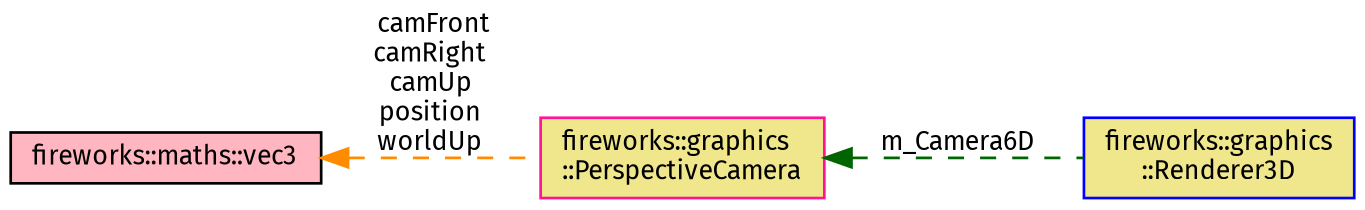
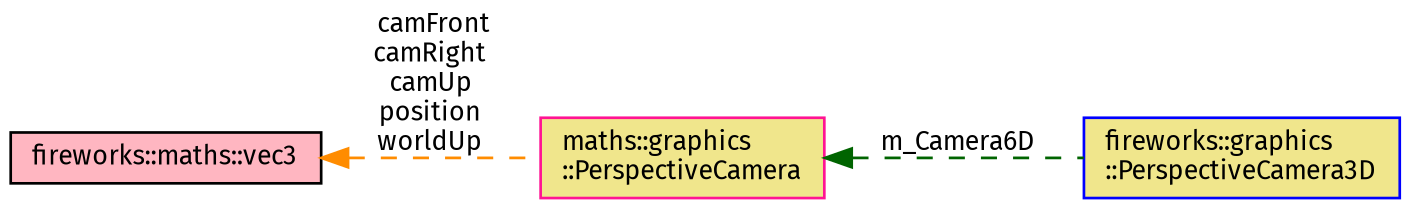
node "fireworks::graphics ::PerspectiveCamera": label "fireworks::graphics ::PerspectiveCamera" -> "maths::graphics ::PerspectiveCamera"
node "fireworks::graphics ::Renderer3D": label "fireworks::graphics ::Renderer3D" -> "fireworks::graphics ::PerspectiveCamera3D"
